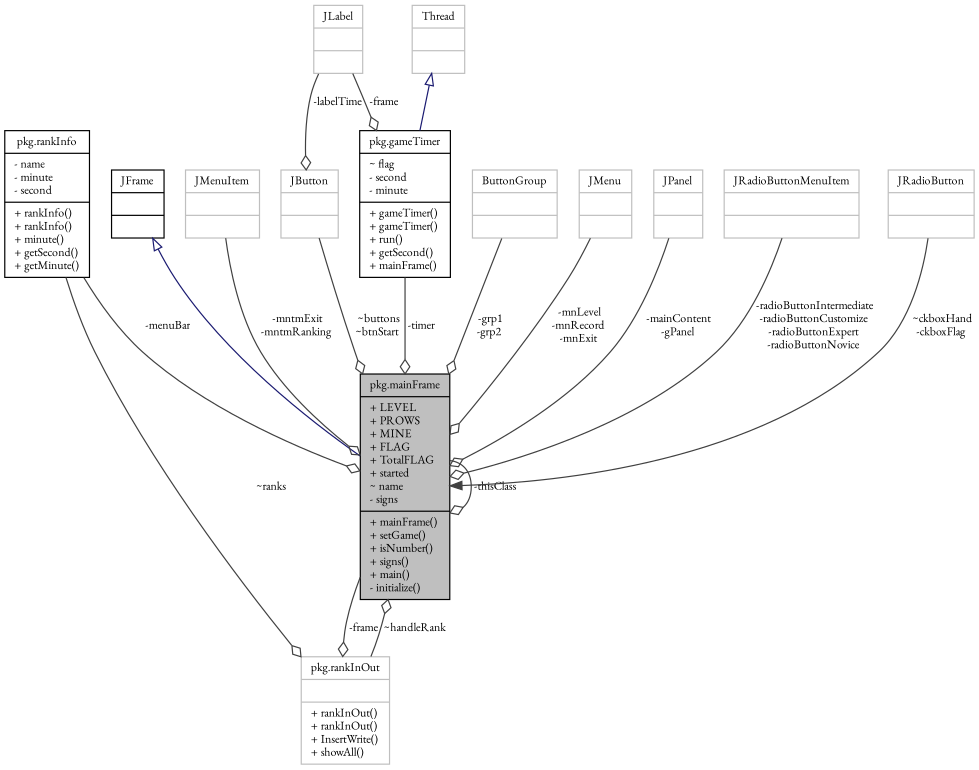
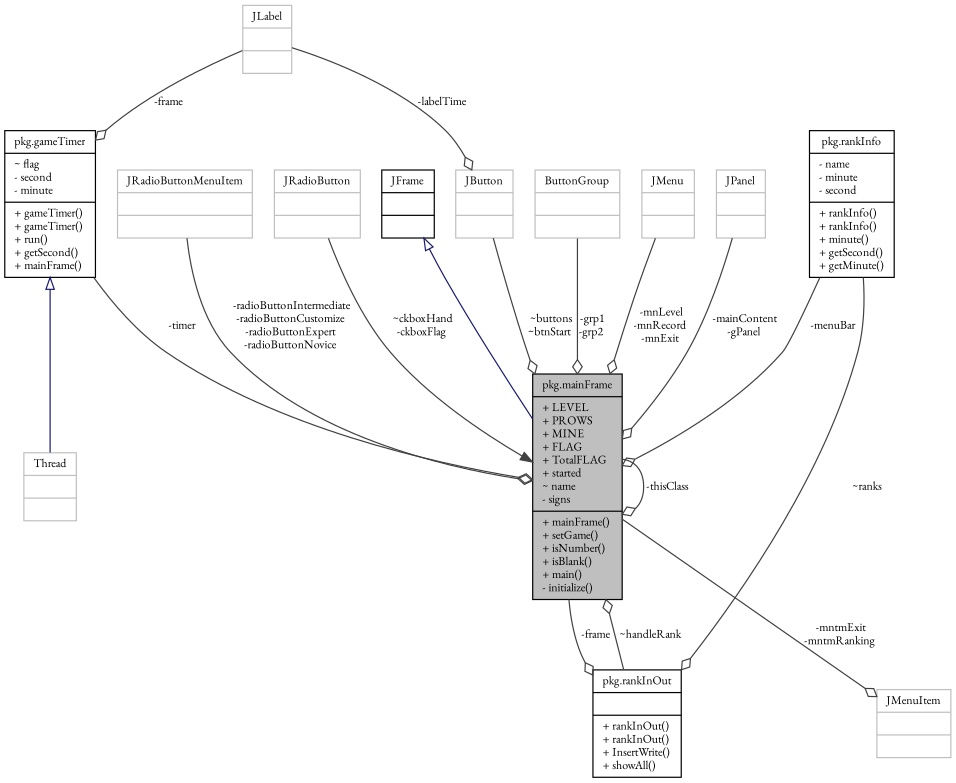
edge "pkg.gameTimer" -> "Thread": reversed
edge "JMenuItem" -> "pkg.mainFrame": reversed
node "pkg.mainFrame": text "+ signs()" -> "+ isBlank()"
node "pkg.rankInOut": color grey75 -> black
